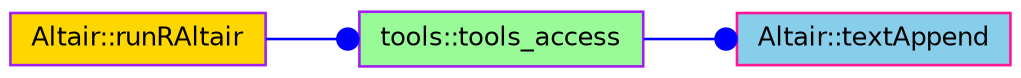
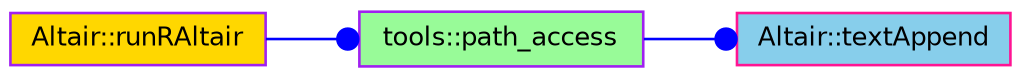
node "tools::tools_access": label "tools::tools_access" -> "tools::path_access"
